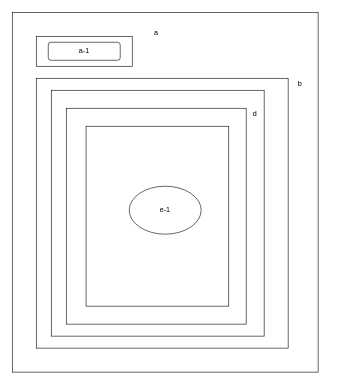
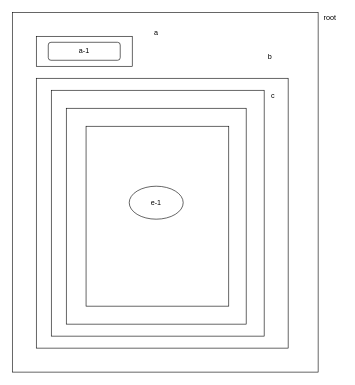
node "root": added
node "b": moved (300, 84) -> (270, 57)
node "c": added
node "d": removed
node "e-1": size 72x48 -> 54x33
